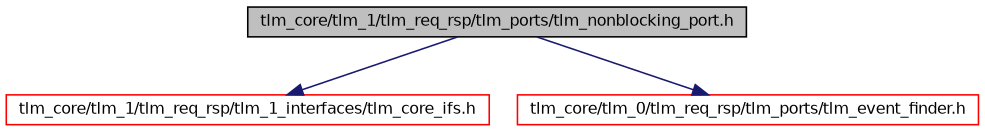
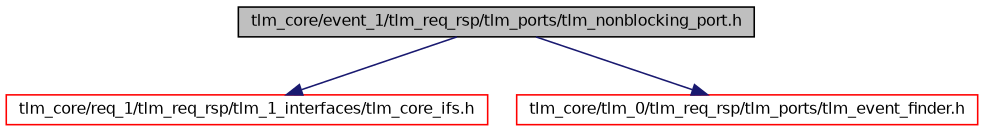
node "tlm_core/tlm_1/tlm_req_rsp/tlm_ports/tlm_nonblocking_port.h": label "tlm_core/tlm_1/tlm_req_rsp/tlm_ports/tlm_nonblocking_port.h" -> "tlm_core/event_1/tlm_req_rsp/tlm_ports/tlm_nonblocking_port.h"
node "tlm_core/tlm_1/tlm_req_rsp/tlm_1_interfaces/tlm_core_ifs.h": label "tlm_core/tlm_1/tlm_req_rsp/tlm_1_interfaces/tlm_core_ifs.h" -> "tlm_core/req_1/tlm_req_rsp/tlm_1_interfaces/tlm_core_ifs.h"
